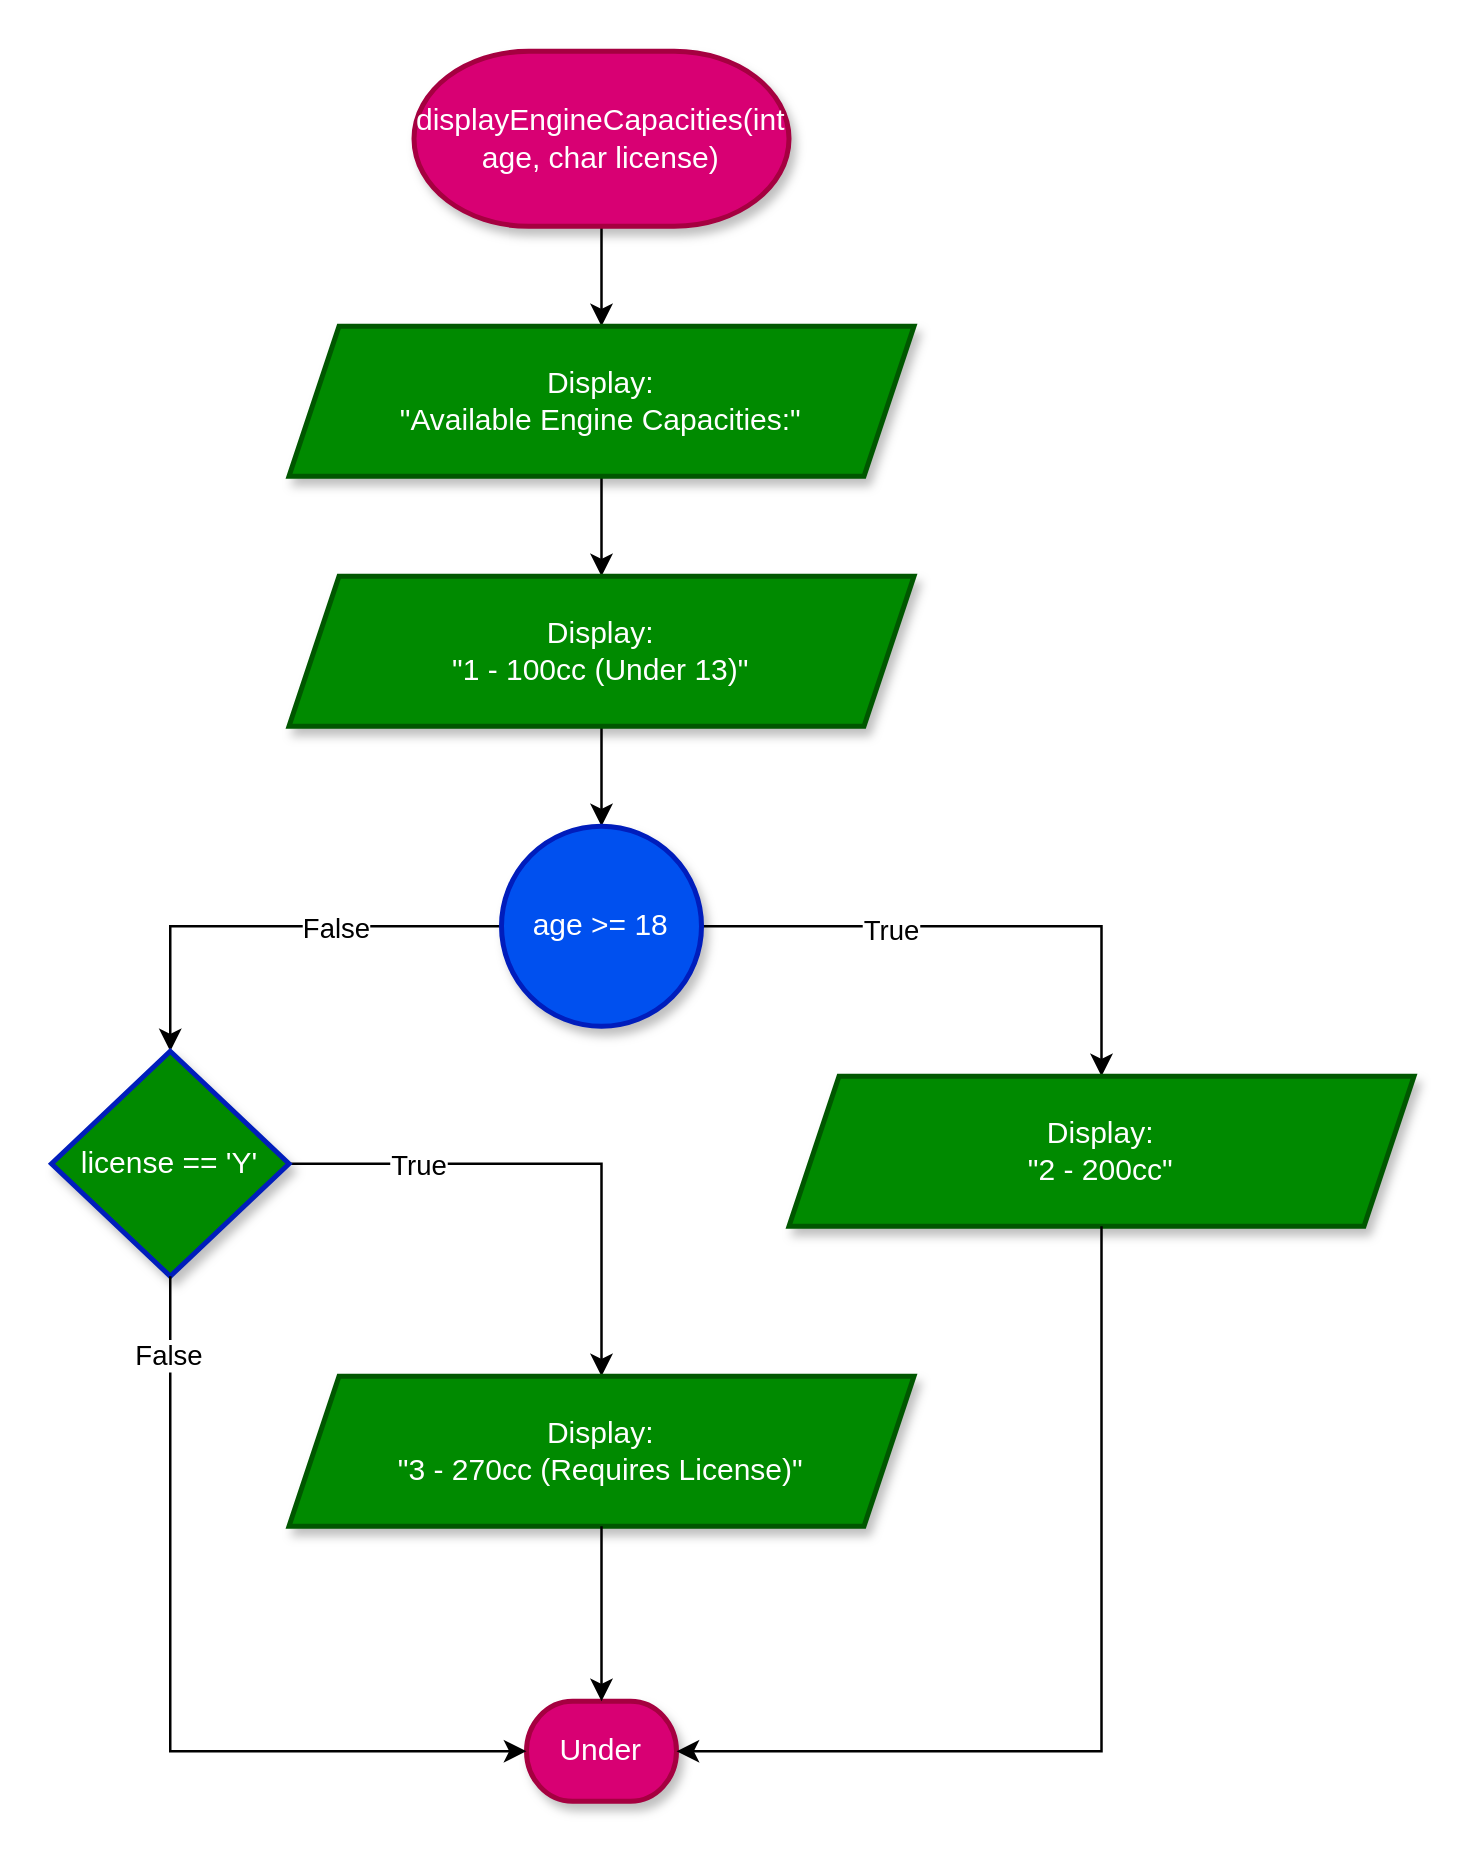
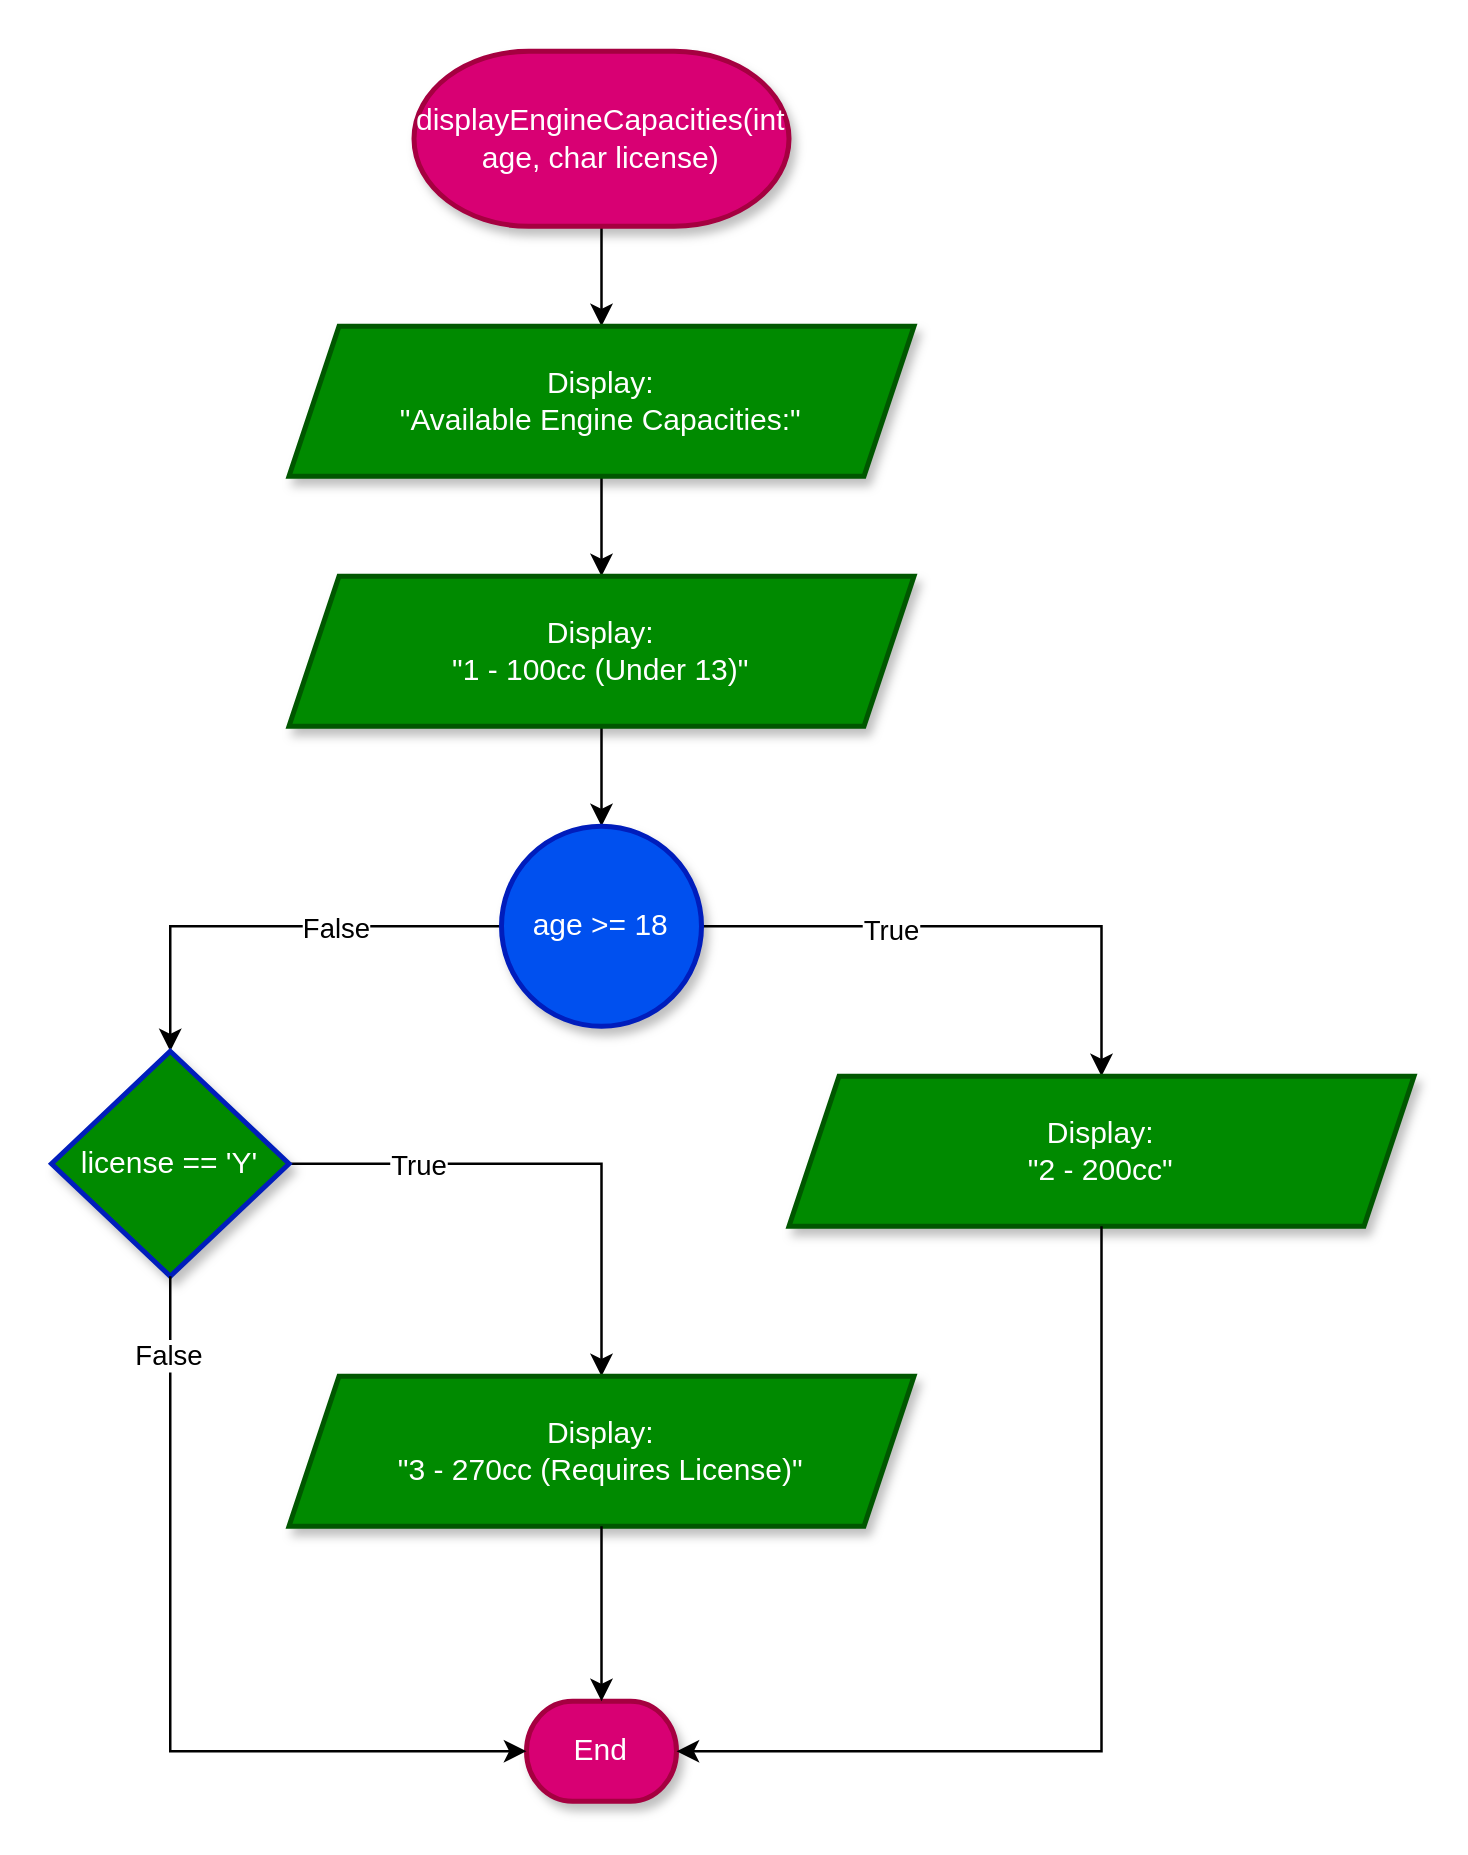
node "Under": label "Under" -> "End"
